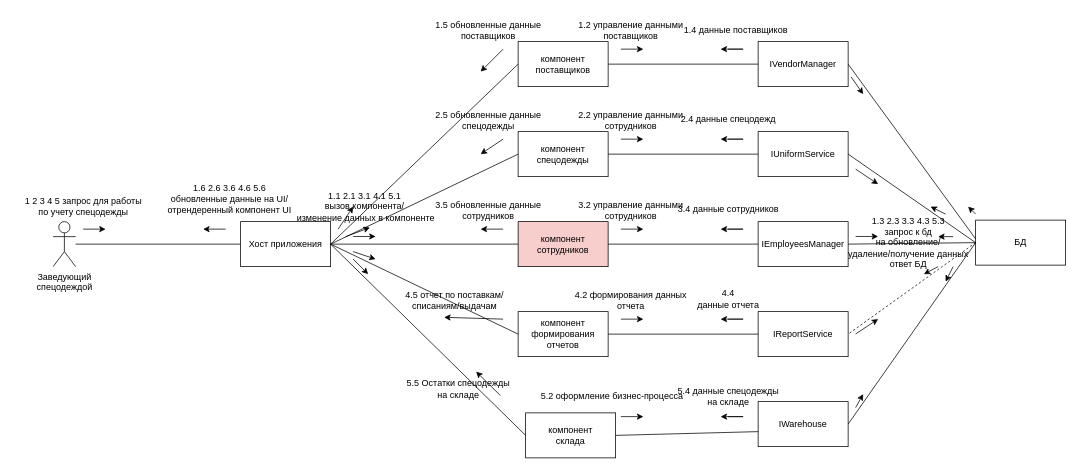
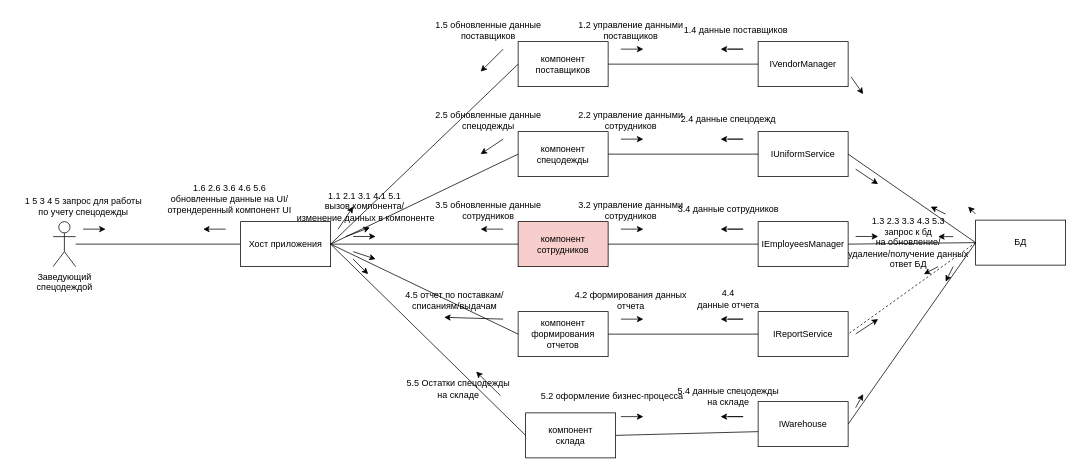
edge "IVendorManager" -- "БД": removed
node "1 2 3 4 5 запрос для работы по учету спецодежды": label "1 2 3 4 5 запрос для работы по учету спецодежды" -> "1 5 3 4 5 запрос для работы по учету спецодежды"
